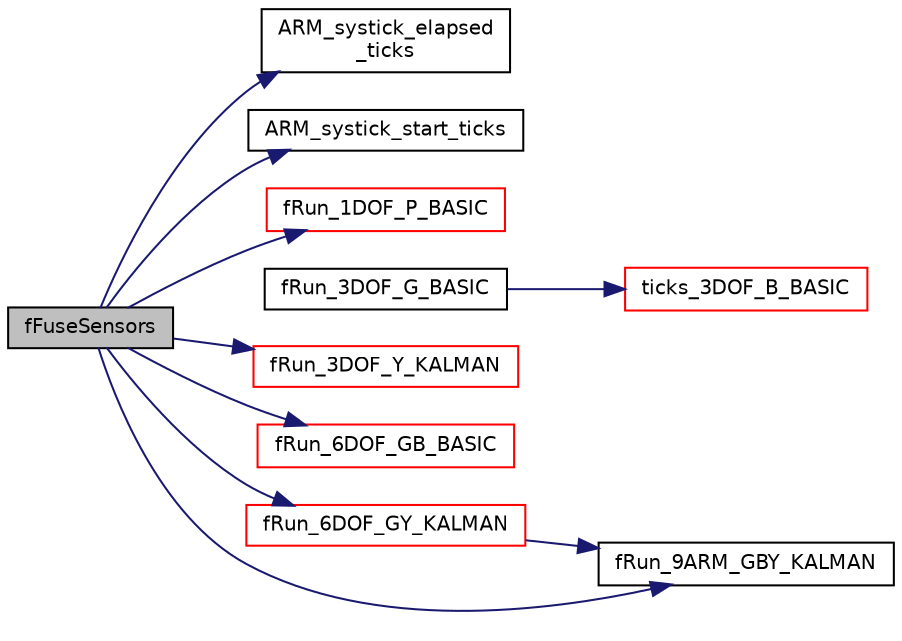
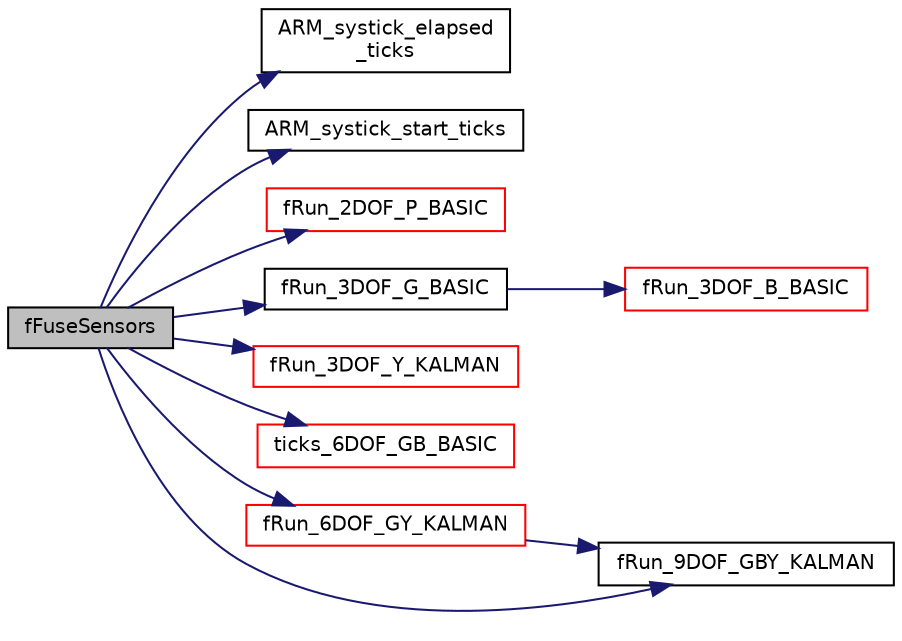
node "fRun_1DOF_P_BASIC": label "fRun_1DOF_P_BASIC" -> "fRun_2DOF_P_BASIC"
node "ticks_3DOF_B_BASIC": label "ticks_3DOF_B_BASIC" -> "fRun_3DOF_B_BASIC"
edge "fFuseSensors" -> "fRun_3DOF_G_BASIC": added
node "fRun_6DOF_GB_BASIC": label "fRun_6DOF_GB_BASIC" -> "ticks_6DOF_GB_BASIC"
node "fRun_9ARM_GBY_KALMAN": label "fRun_9ARM_GBY_KALMAN" -> "fRun_9DOF_GBY_KALMAN"
